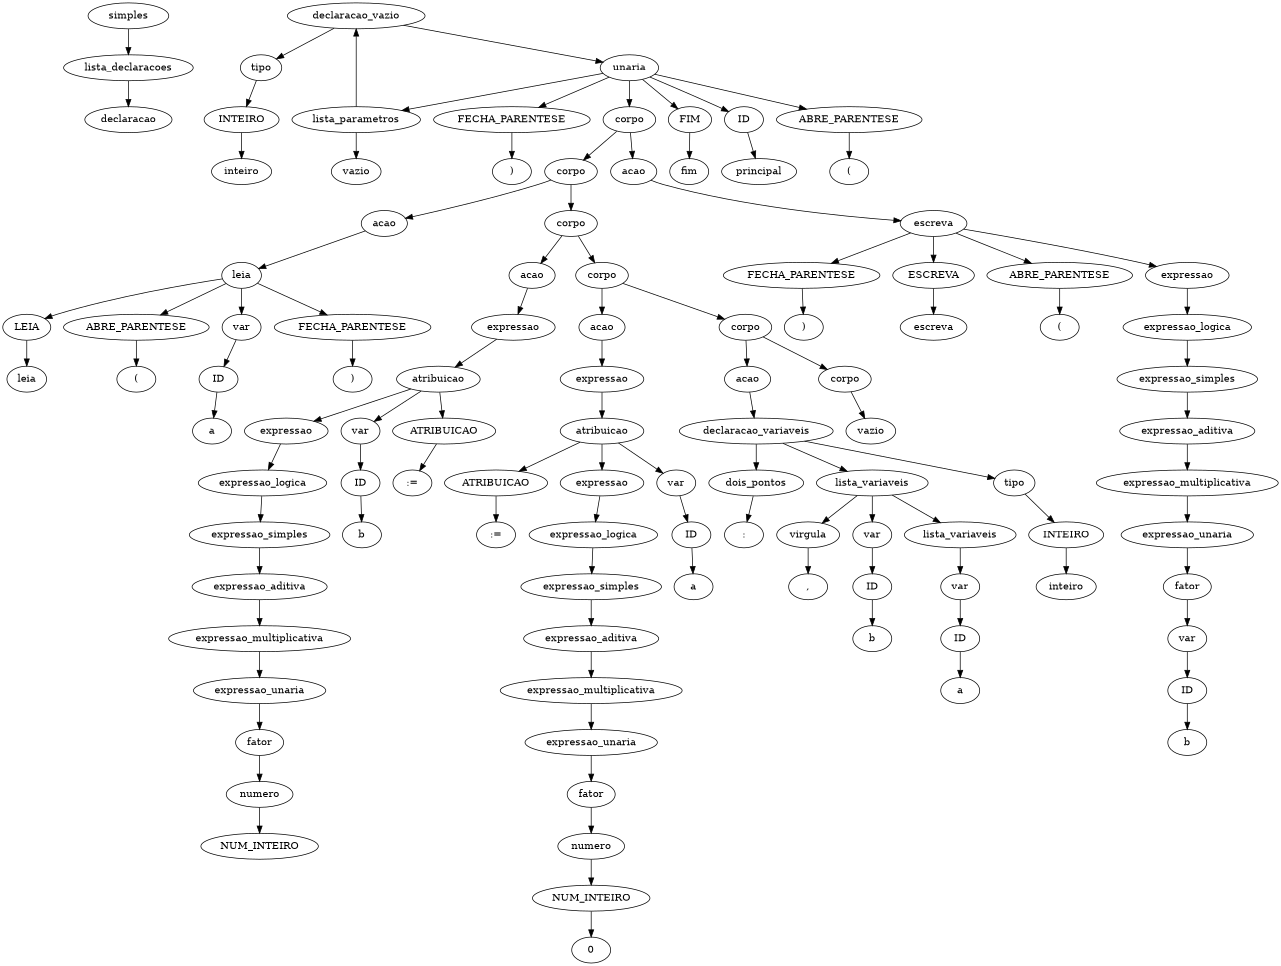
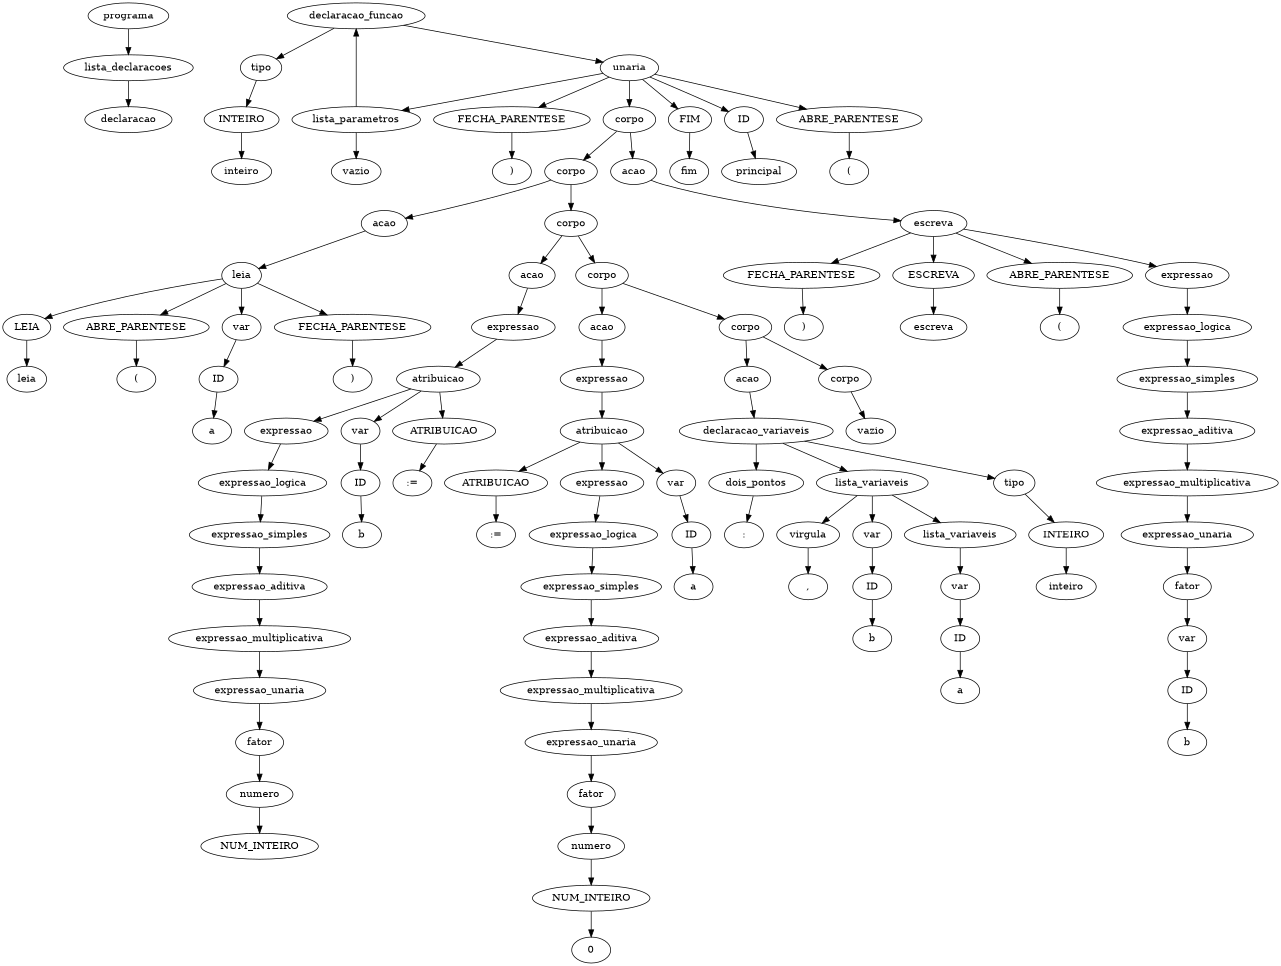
node "simples": label "simples" -> "programa"
node "declaracao_vazio": label "declaracao_vazio" -> "declaracao_funcao"
